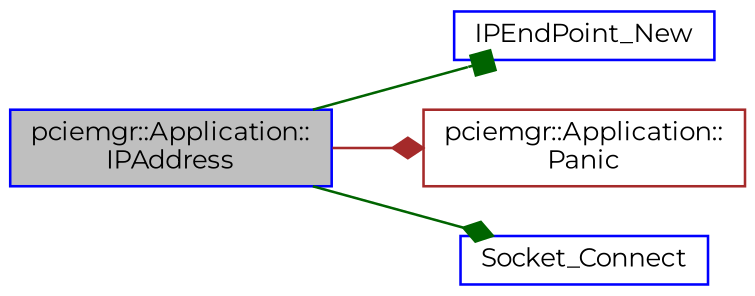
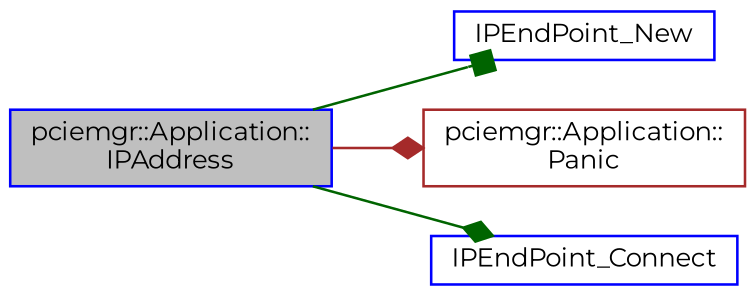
node "Socket_Connect": label "Socket_Connect" -> "IPEndPoint_Connect"
